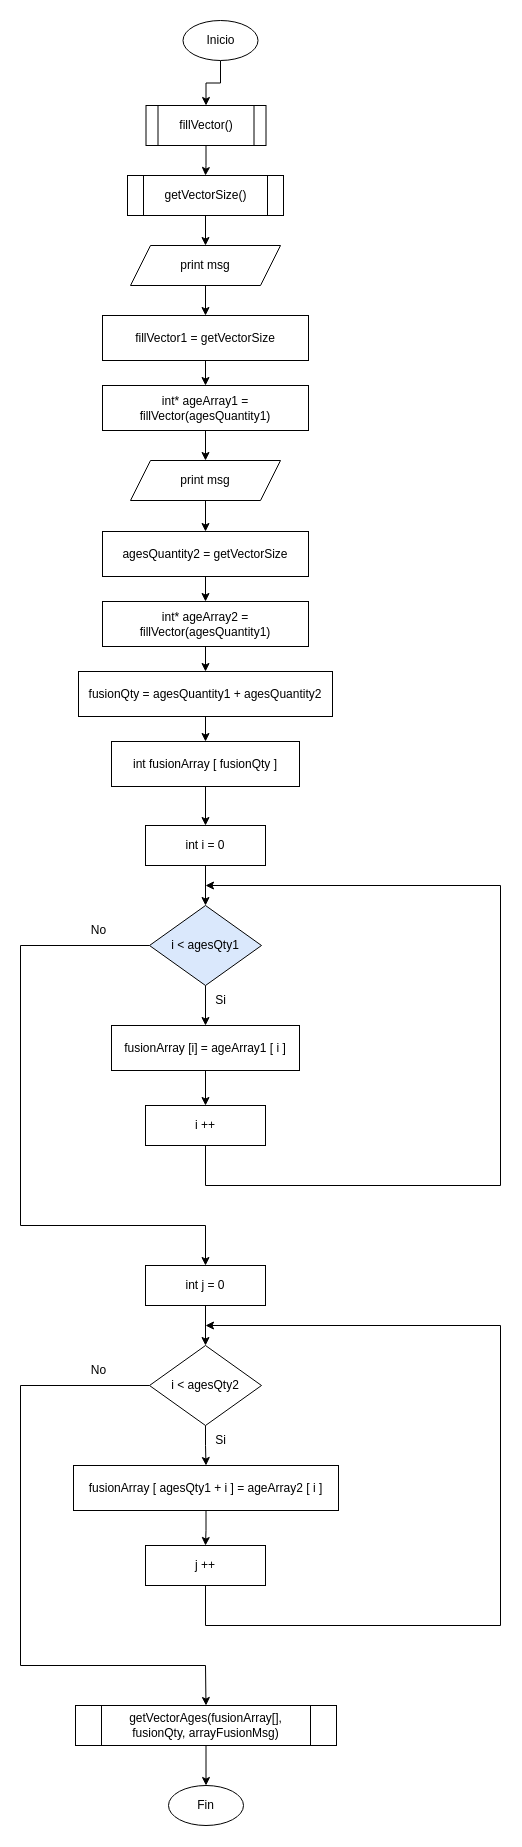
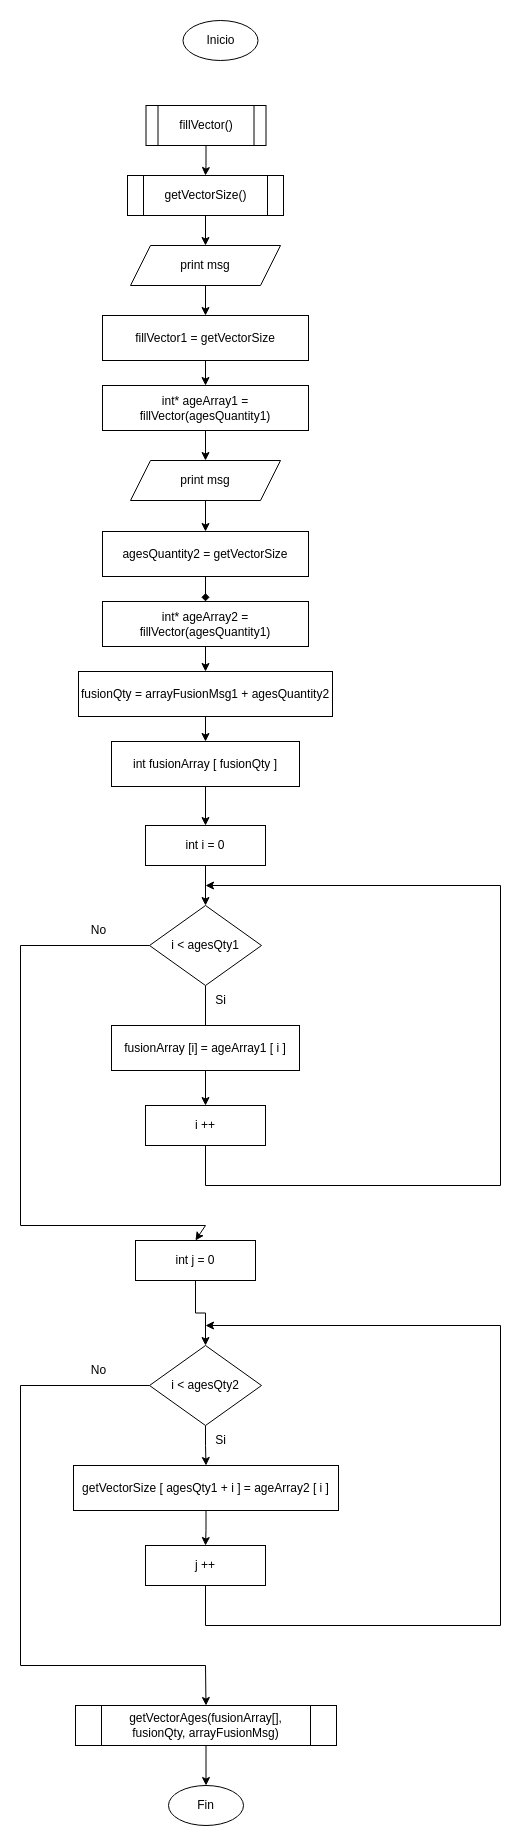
edge "Inicio" -> "fillVector()": removed
edge "agesQuantity2 = getVectorSize" -> "int* ageArray2 = fillVector(agesQuantity1)": arrowhead classic -> diamond
node "fusionQty = agesQuantity1 + agesQuantity2": label "fusionQty = agesQuantity1 + agesQuantity2" -> "fusionQty = arrayFusionMsg1 + agesQuantity2"
node "i < agesQty1": fillcolor #dae8fc -> #ffffff
edge "i < agesQty1" -> "fusionArray [i] = ageArray1 [ i ]": arrowhead classic -> none
node "int j = 0": moved (206, 1286) -> (196, 1261)
node "fusionArray [ agesQty1 + i ] = ageArray2 [ i ]": label "fusionArray [ agesQty1 + i ] = ageArray2 [ i ]" -> "getVectorSize [ agesQty1 + i ] = ageArray2 [ i ]"
